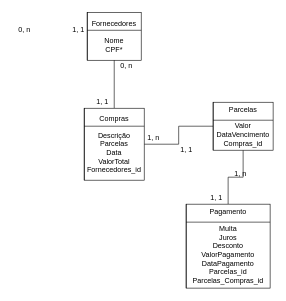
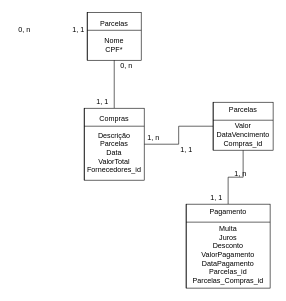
node "Fornecedores Nome CPF*": label "Fornecedores Nome CPF*" -> "Parcelas Nome CPF*"
